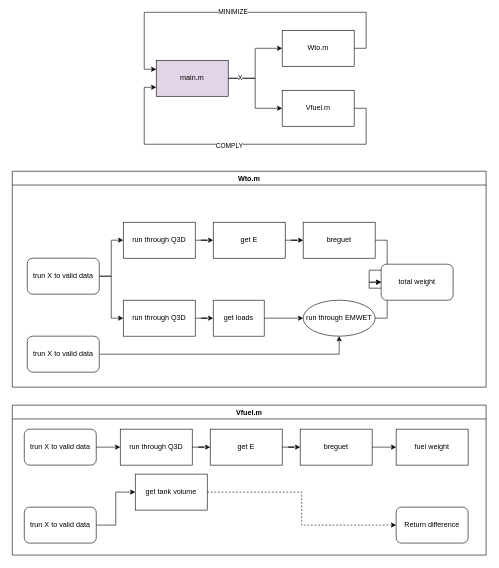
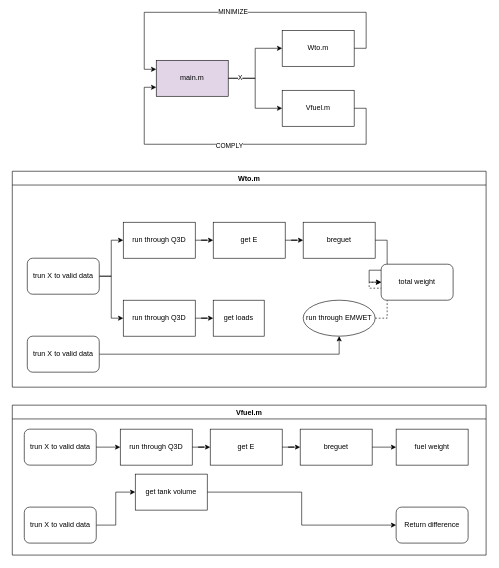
edge "run through EMWET" -> "total weight": style solid -> dashed
edge "get loads" -> "run through EMWET": removed
edge "get tank volume" -> "Return difference": style dashed -> solid
